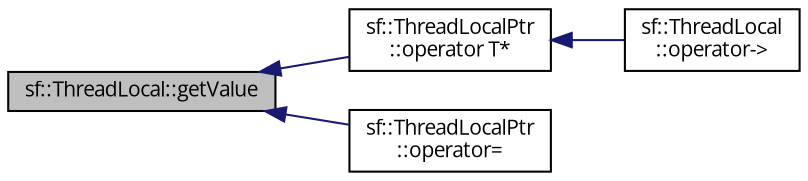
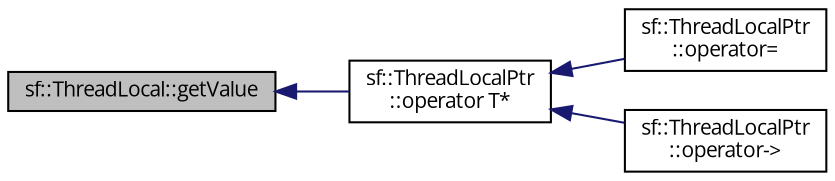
node "sf::ThreadLocal ::operator->": label "sf::ThreadLocal ::operator->" -> "sf::ThreadLocalPtr ::operator->"
edge "sf::ThreadLocalPtr ::operator=" -> "sf::ThreadLocal::getValue": now "sf::ThreadLocalPtr ::operator=" -> "sf::ThreadLocalPtr ::operator T*"
